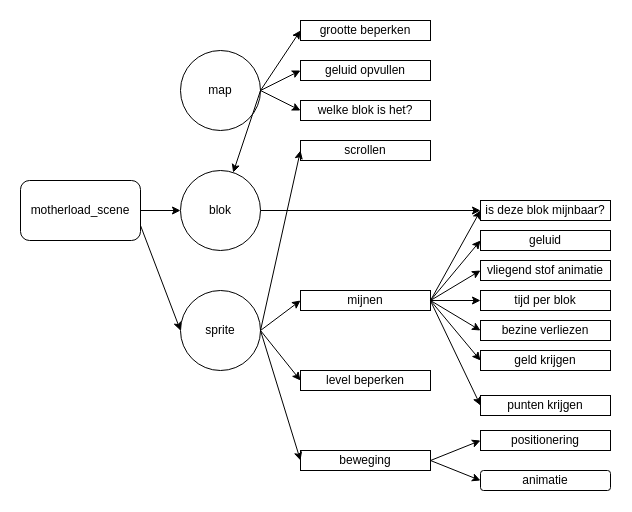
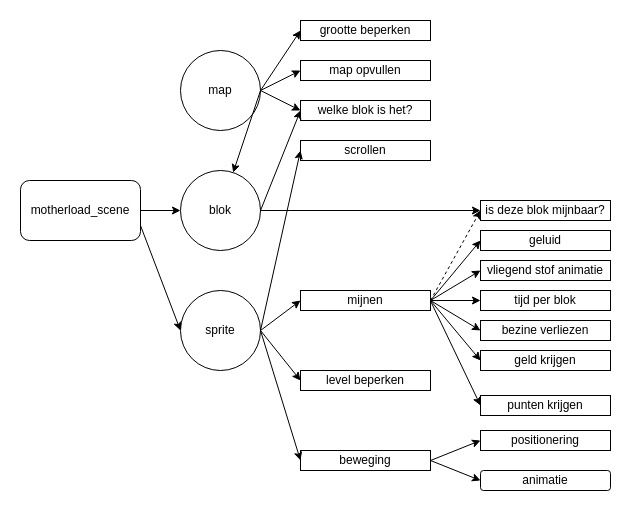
node "geluid opvullen": label "geluid opvullen" -> "map opvullen"
edge "blok" -> "welke blok is het?": added
edge "mijnen" -> "is deze blok mijnbaar?": style solid -> dashed
